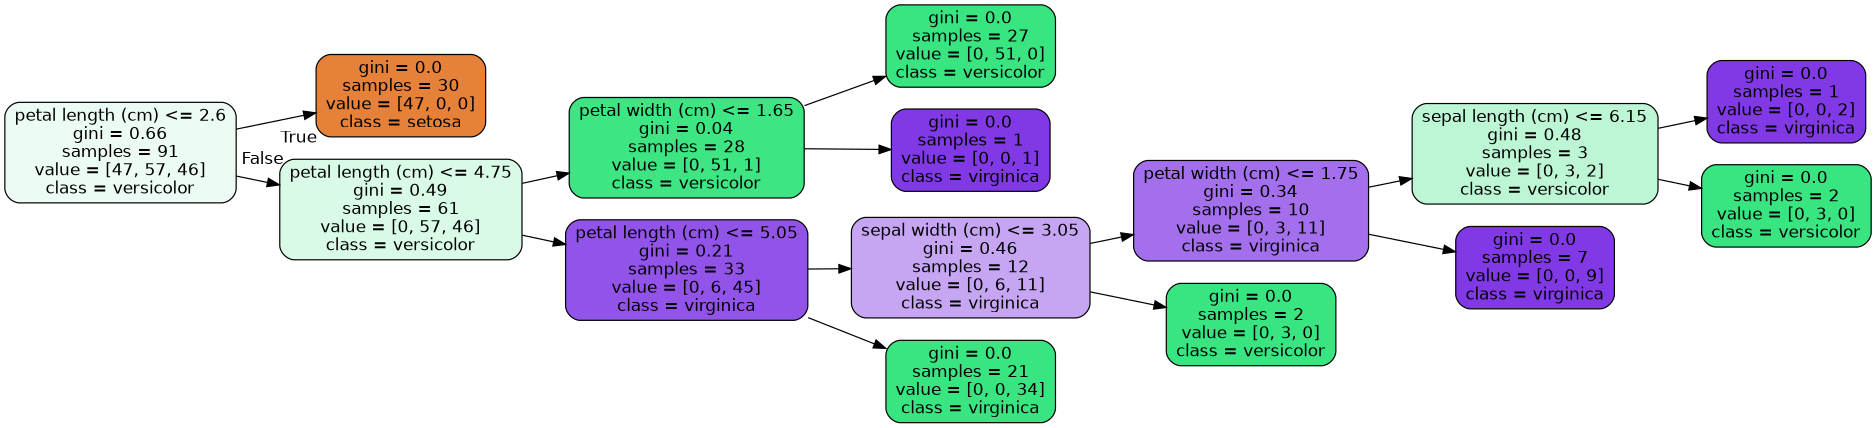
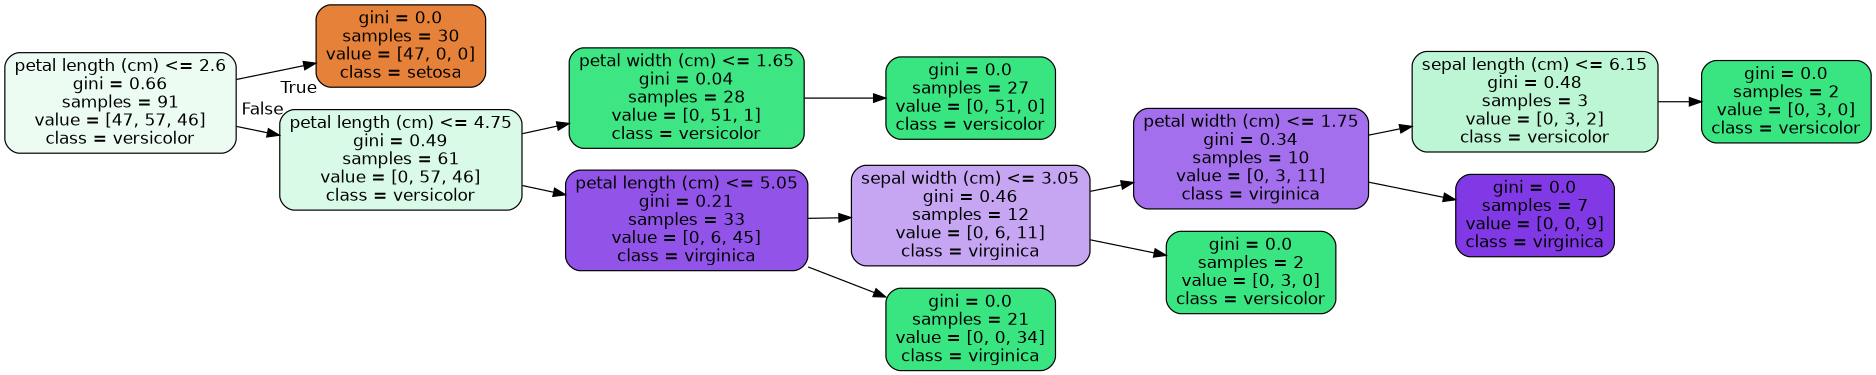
node "gini = 0.0 samples = 1 value = [0, 0, 2] class = virginica": removed
node "gini = 0.0 samples = 1 value = [0, 0, 1] class = virginica": removed
